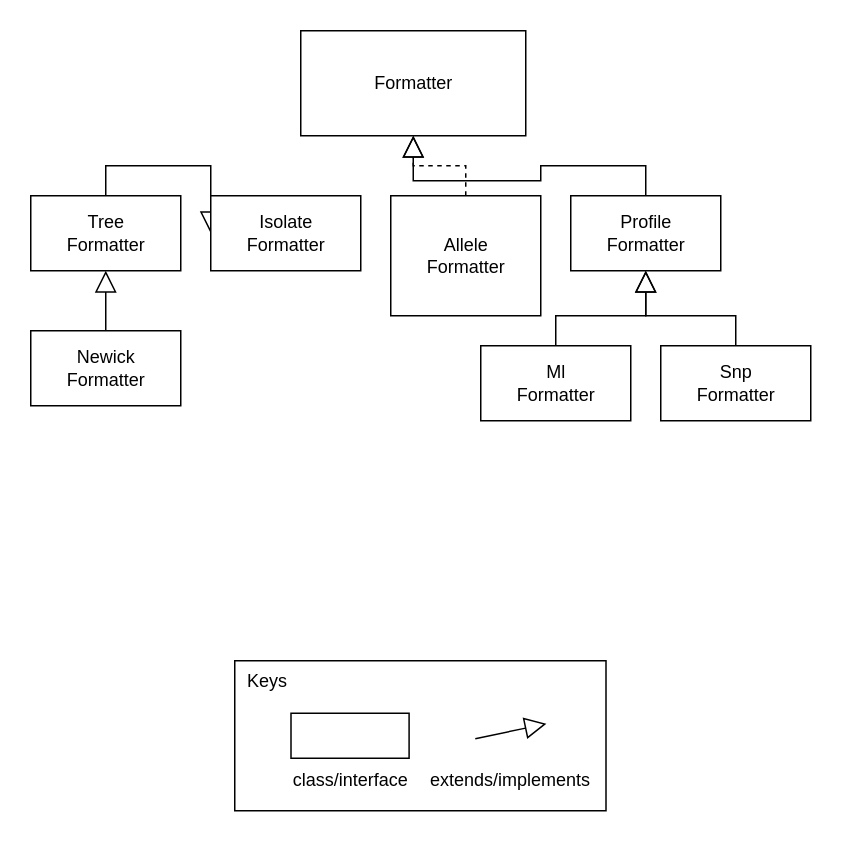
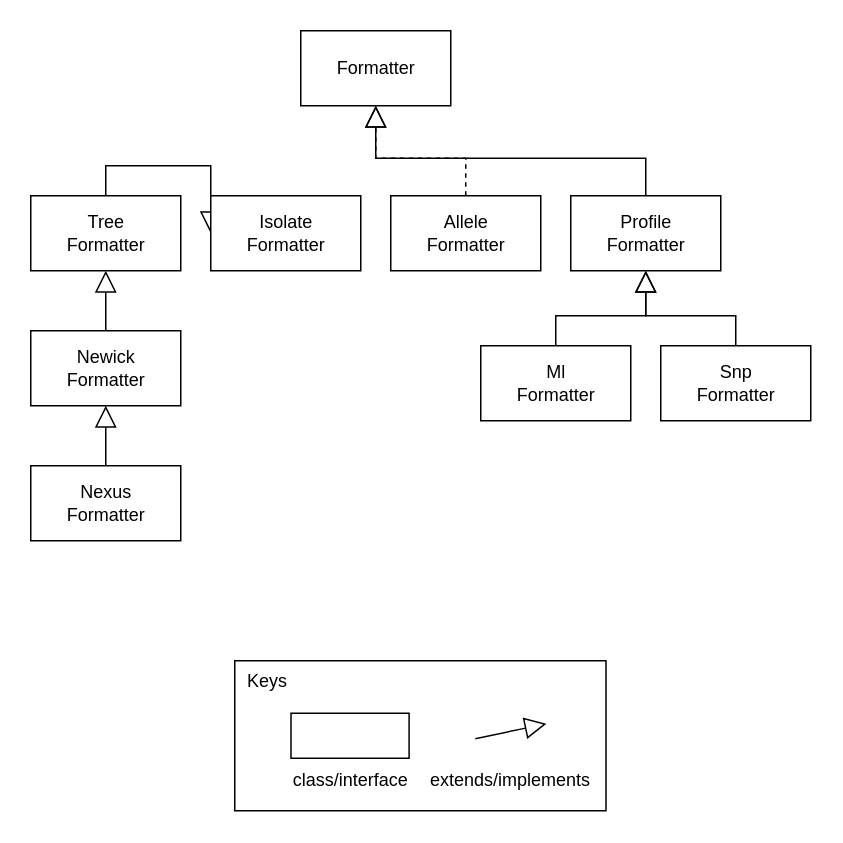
node "Formatter": size 225x105 -> 150x75
node "Allele Formatter": size 150x120 -> 150x75
edge "Nexus Formatter" -> "Newick Formatter": added
node "Nexus Formatter": added
